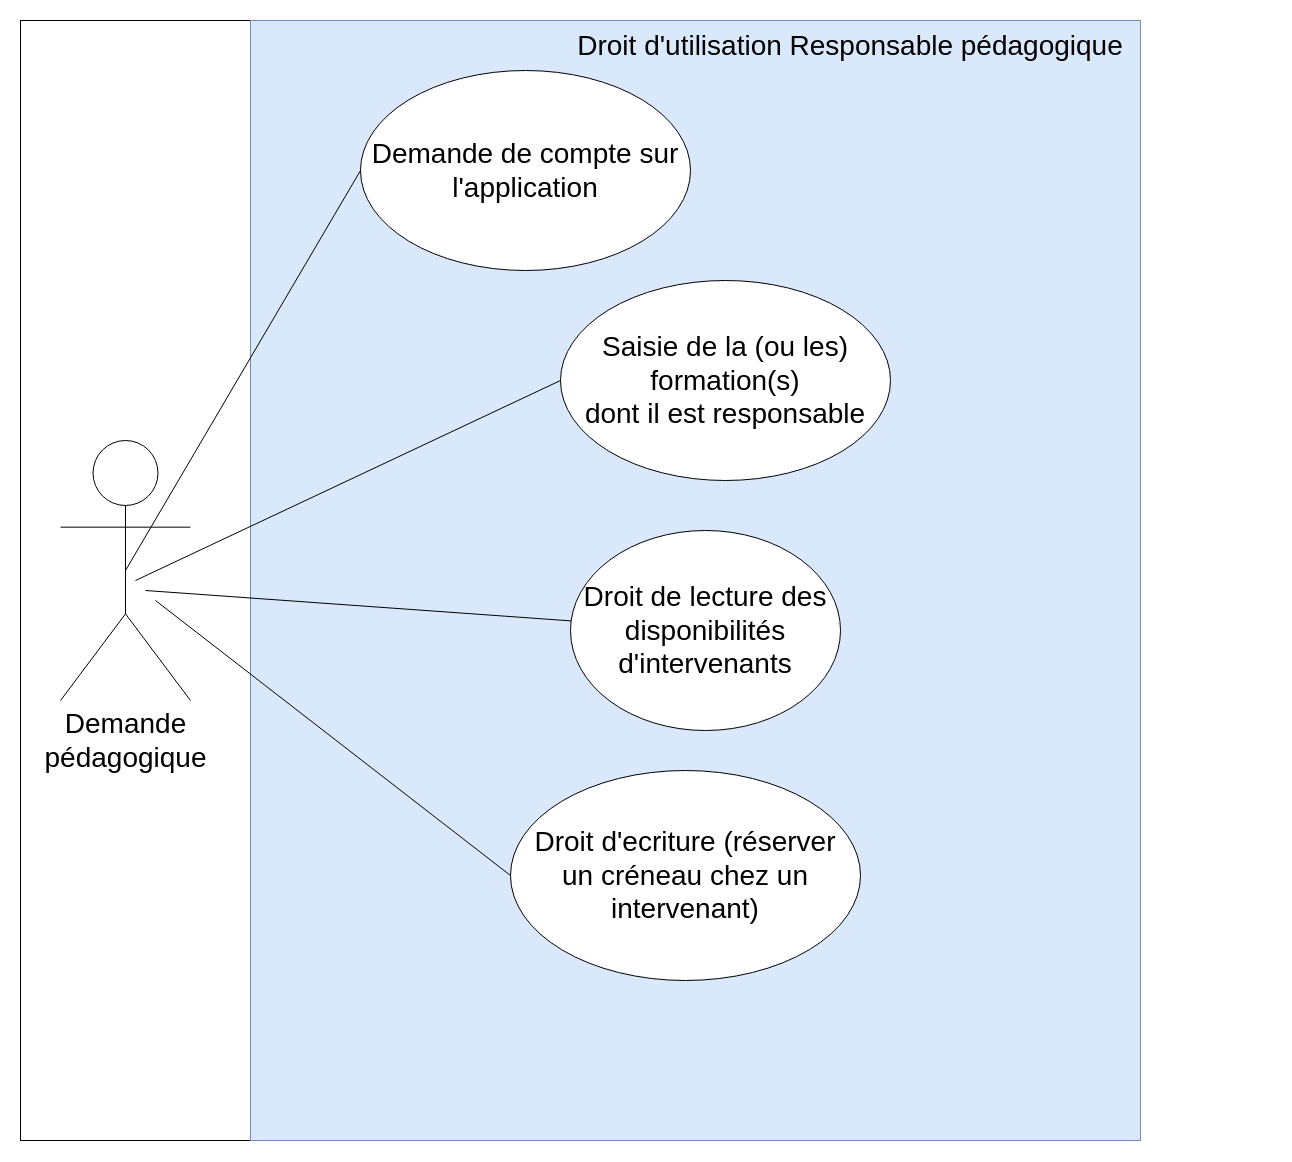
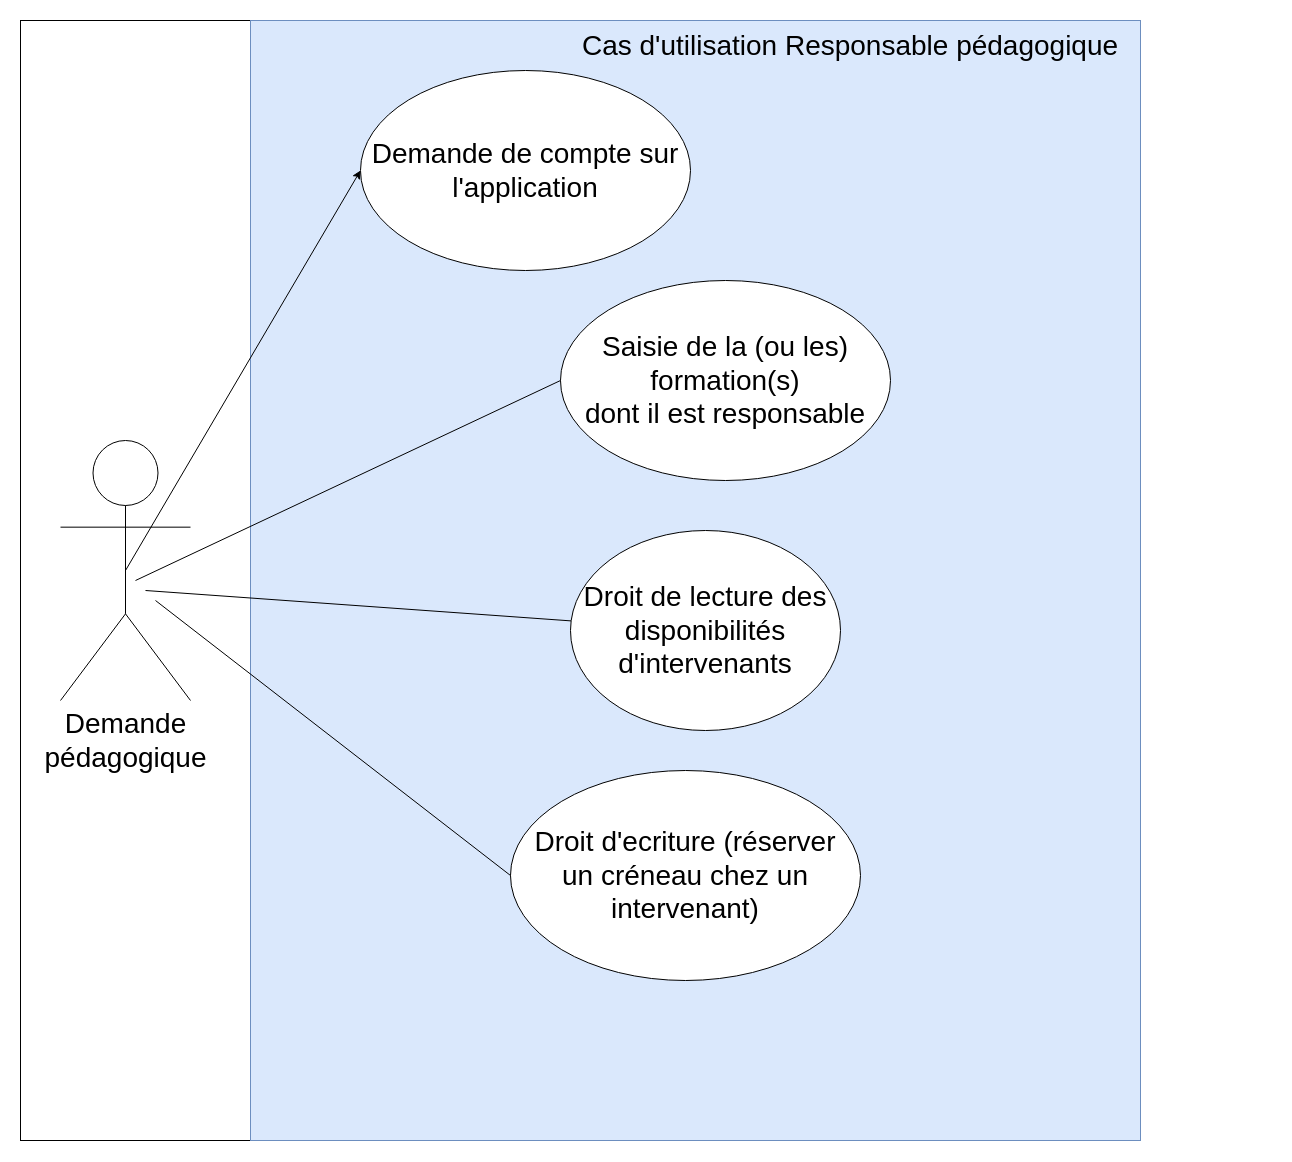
node "Droit d'utilisation Responsable pédagogique": label "Droit d'utilisation Responsable pédagogique" -> "Cas d'utilisation Responsable pédagogique"
edge "Demande de compte sur l'application" -- "Demande pédagogique": arrowhead none -> classic
